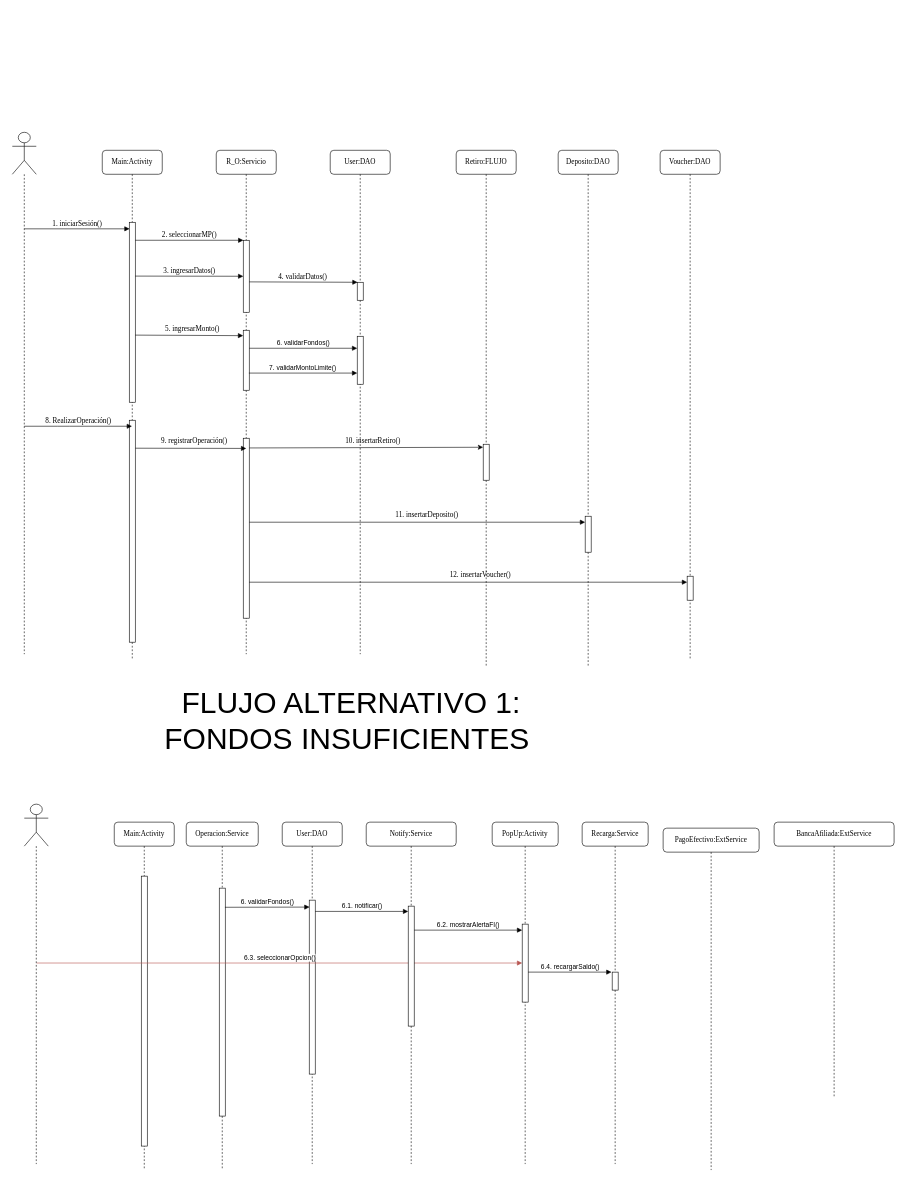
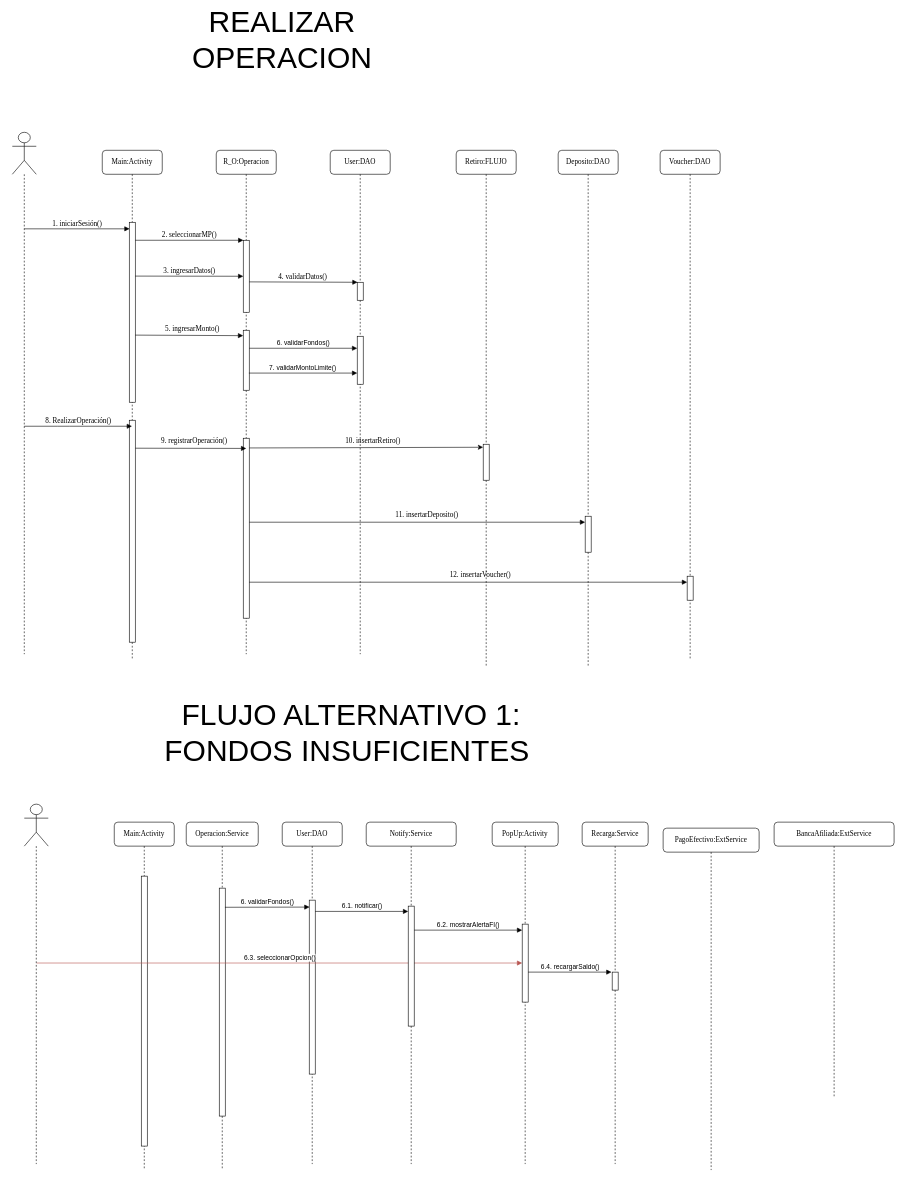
node "REALIZAR OPERACION": added
node "R_O:Servicio": label "R_O:Servicio" -> "R_O:Operacion"
node "FLUJO ALTERNATIVO 1: FONDOS INSUFICIENTES": moved (351, 720) -> (351, 732)
